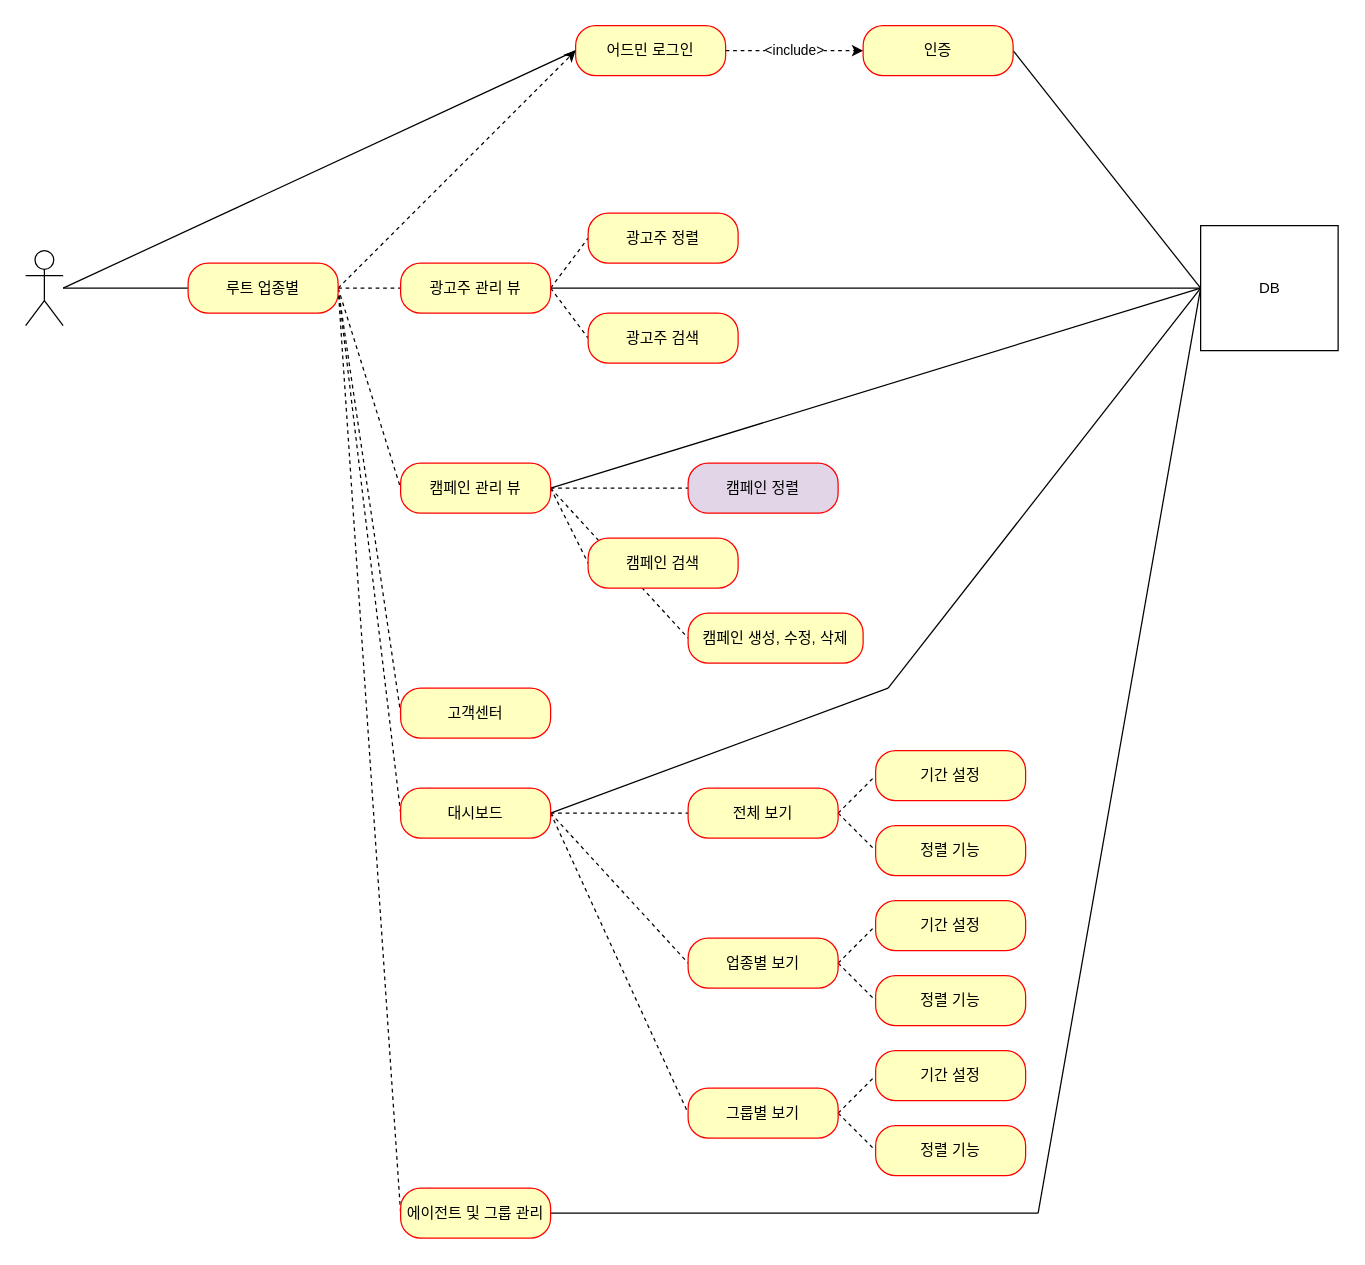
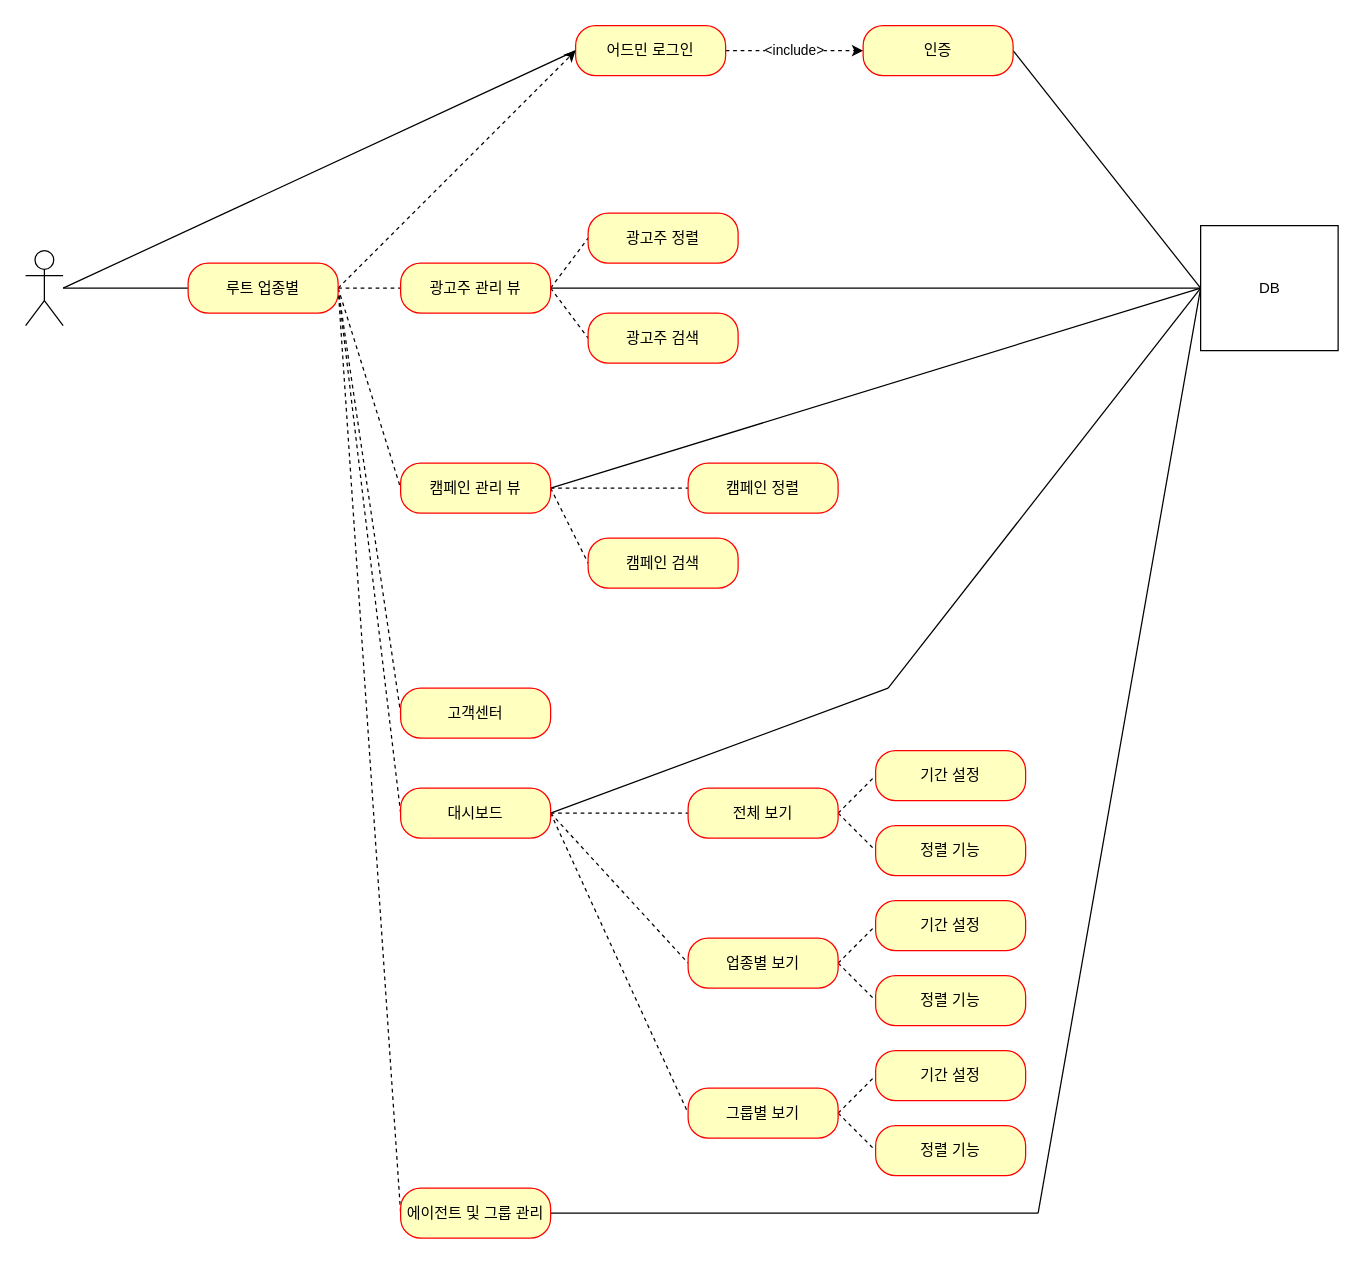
node "캠페인 정렬": fillcolor #e1d5e7 -> #ffffc0
edge "캠페인 관리 뷰" -- "캠페인 생성, 수정, 삭제": removed
node "캠페인 생성, 수정, 삭제": removed
